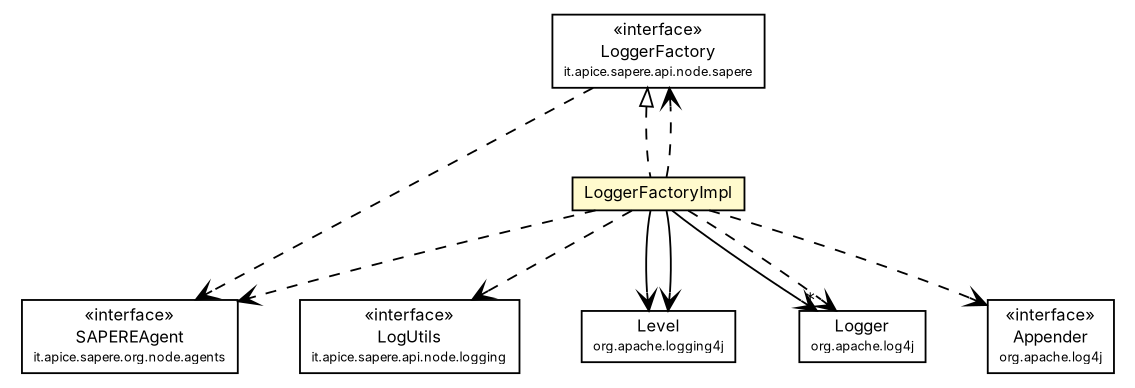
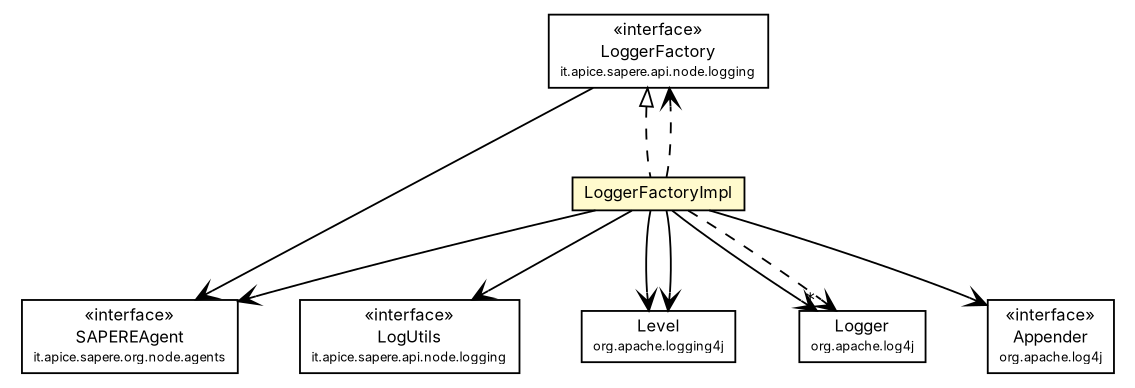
node "LoggerFactory": text "it.apice.sapere.api.node.sapere" -> "it.apice.sapere.api.node.logging"
edge "LoggerFactory" -> "SAPEREAgent": style dashed -> solid
edge "LoggerFactoryImpl" -> "LogUtils": style dashed -> solid
edge "LoggerFactoryImpl" -> "Appender": style dashed -> solid
edge "LoggerFactoryImpl" -> "SAPEREAgent": style dashed -> solid
